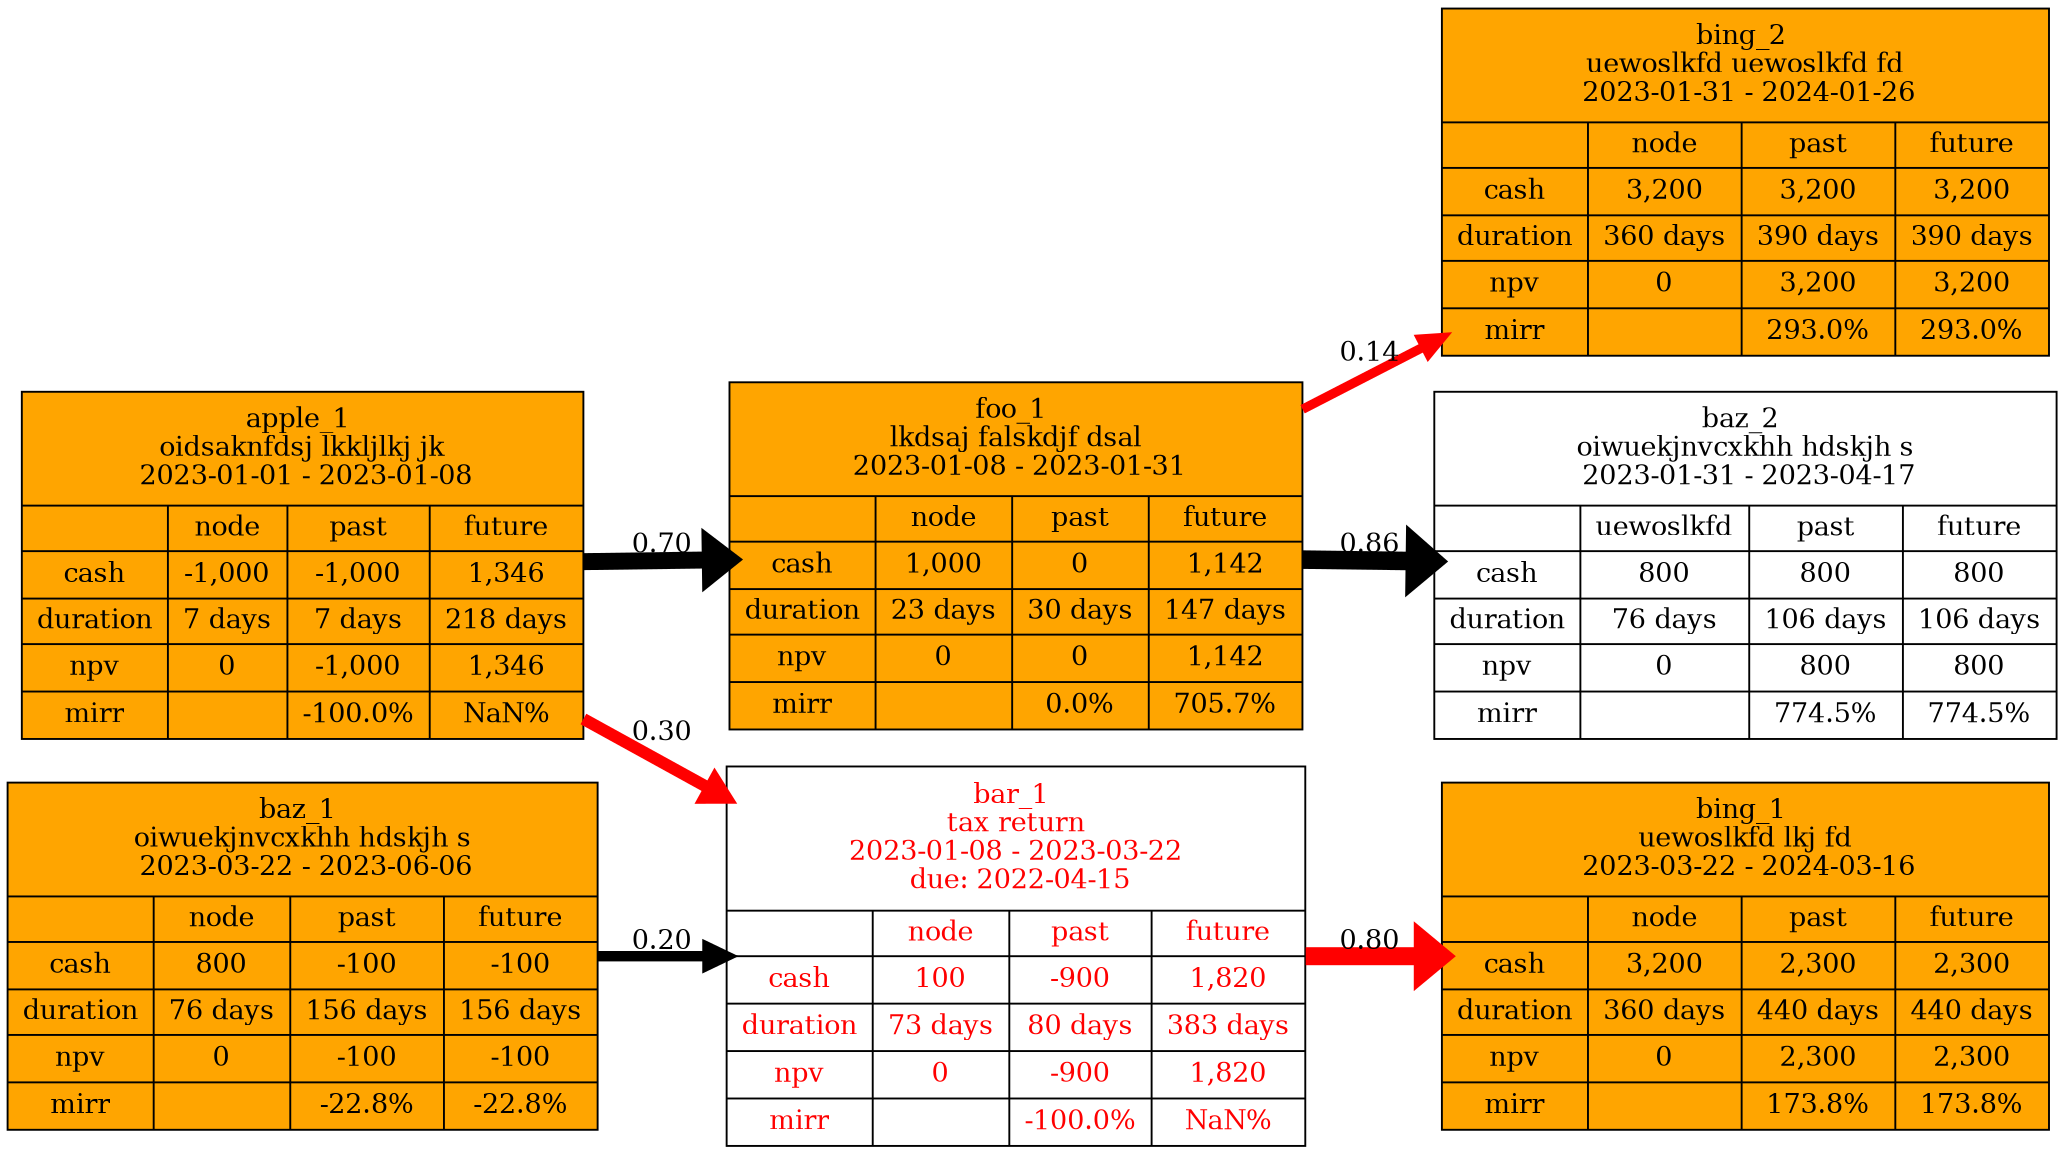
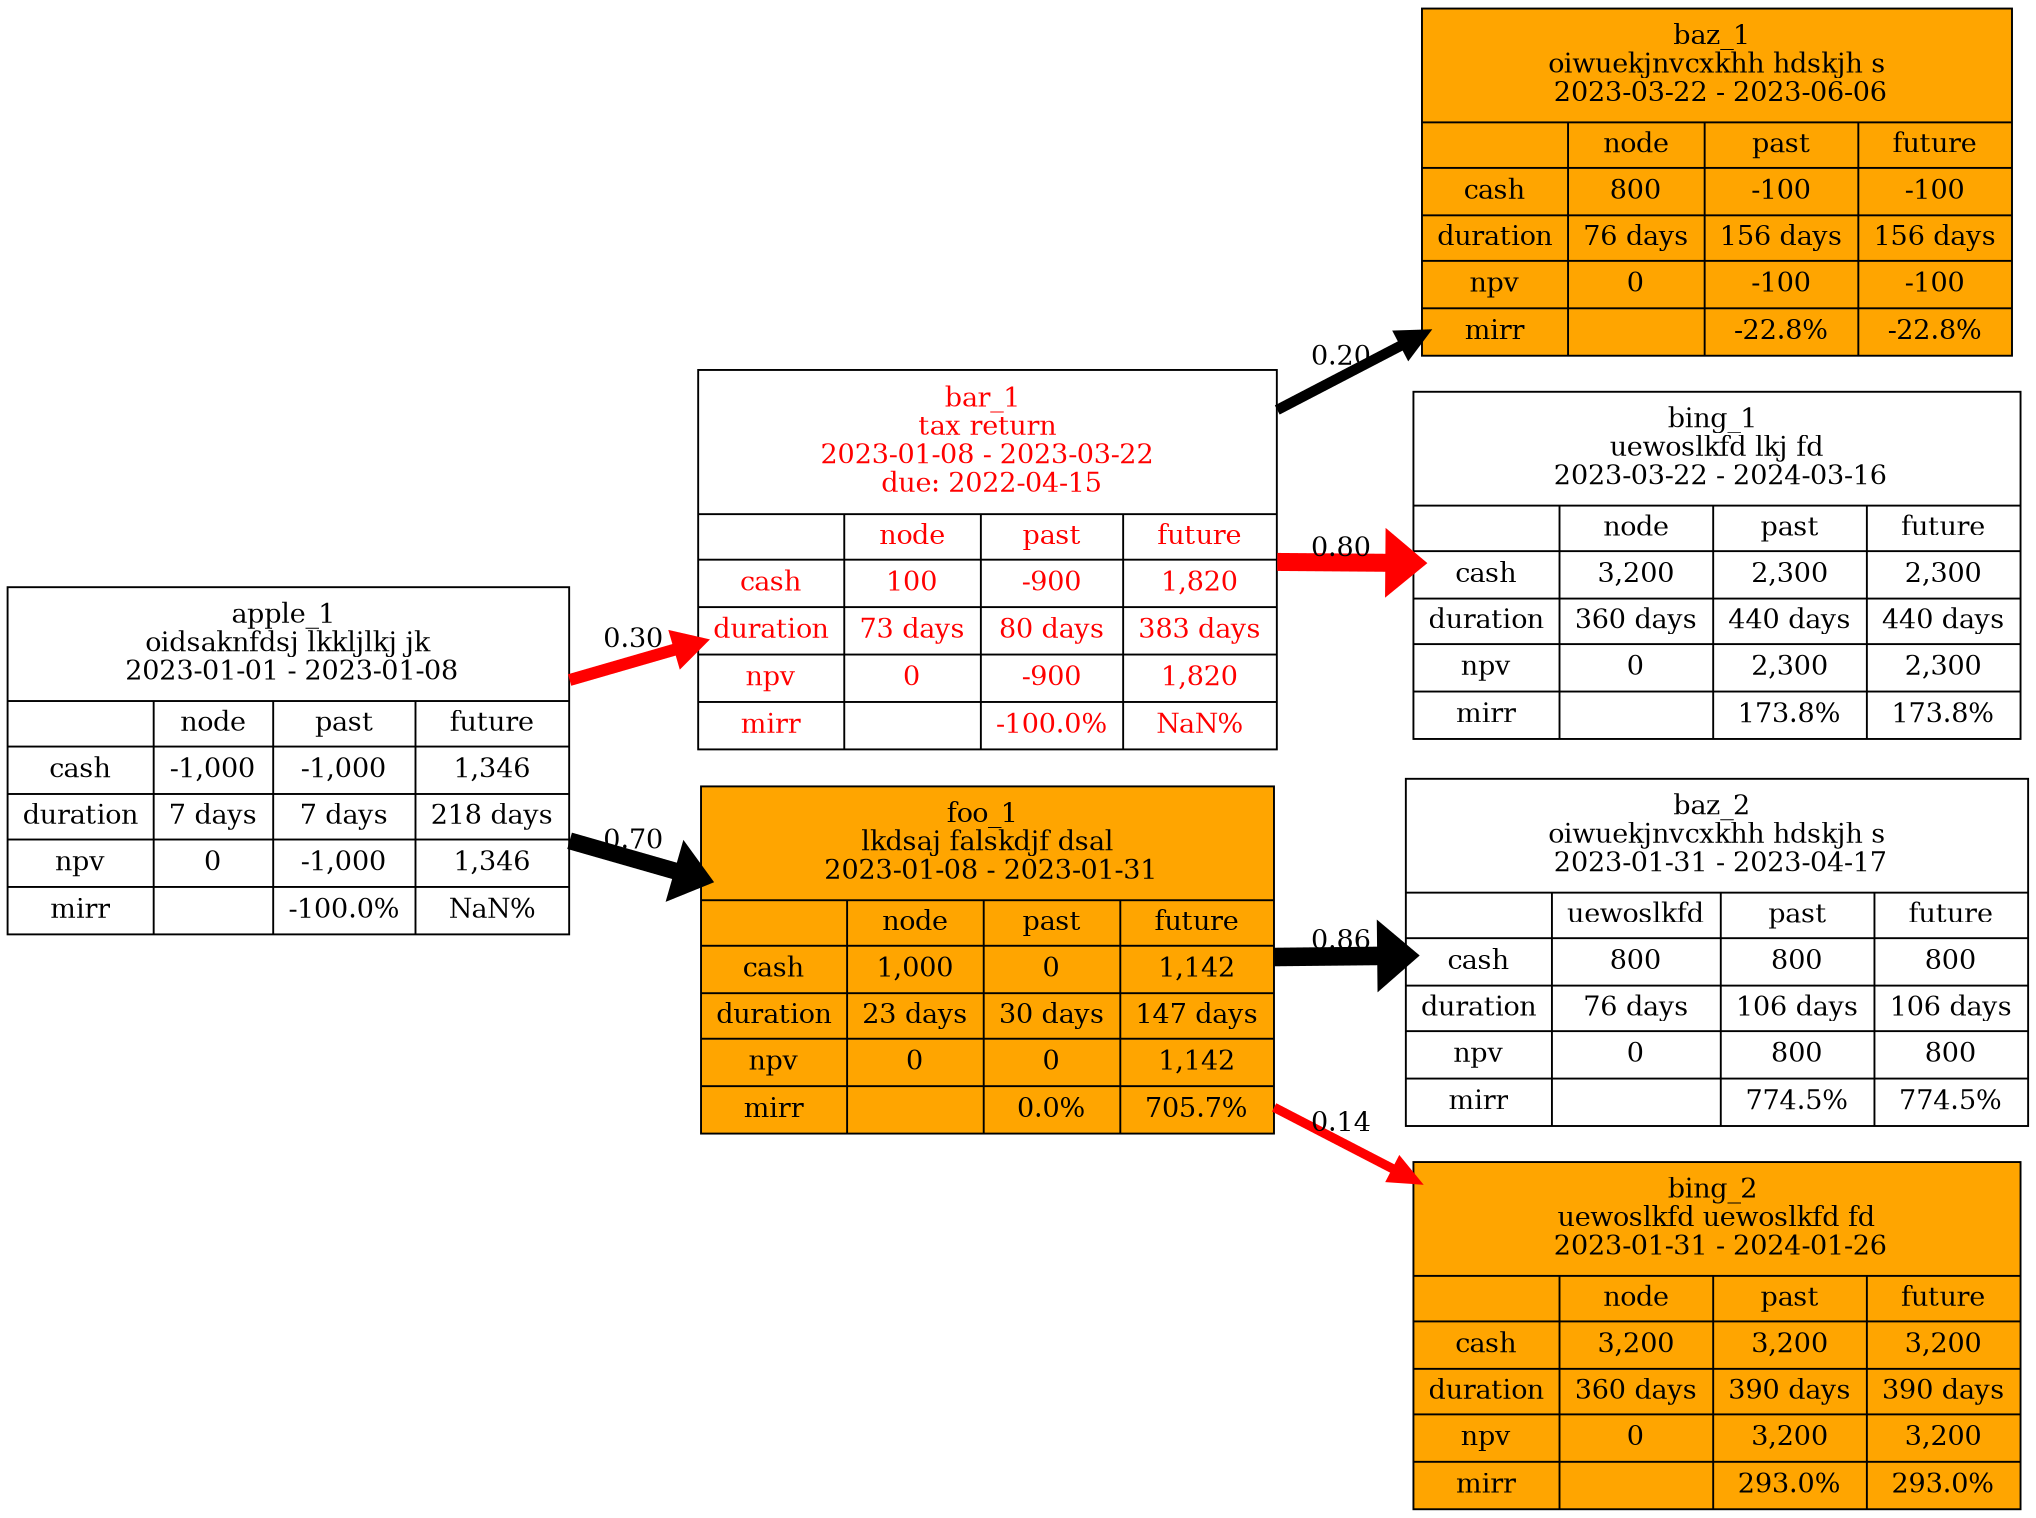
node "apple_1": fillcolor orange -> white
edge "baz_1" -> "bar_1": reversed
node "bing_1": fillcolor orange -> white
